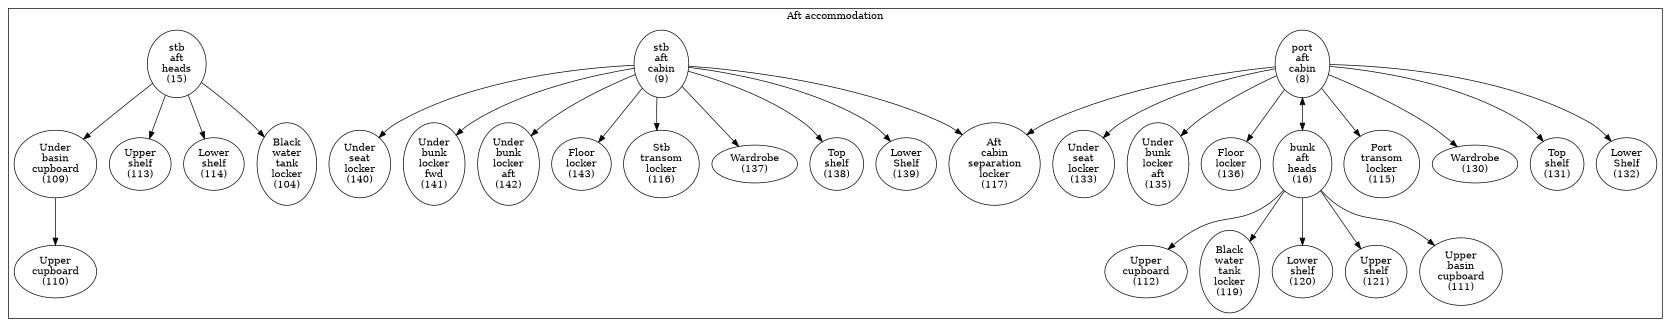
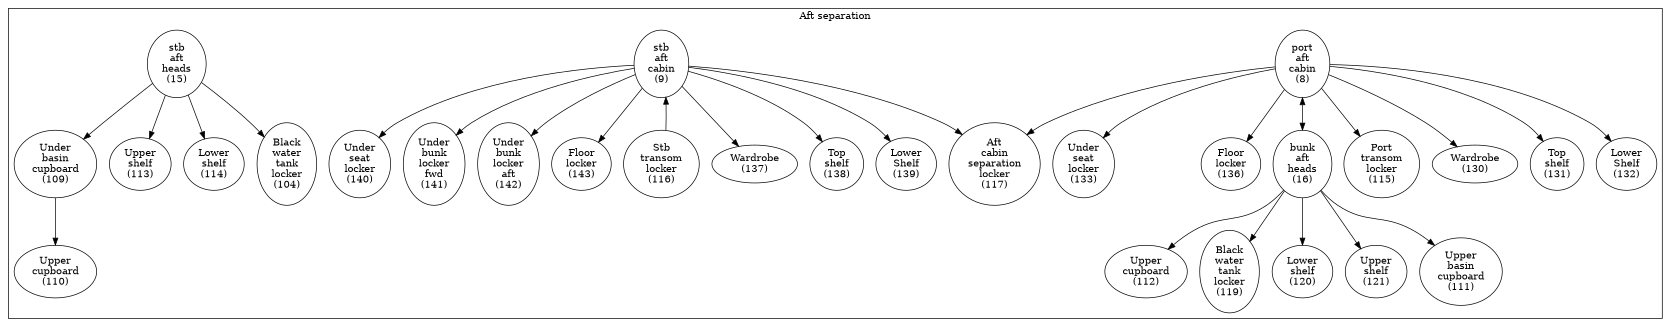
cluster "Aft accommodation": label "Aft accommodation" -> "Aft separation"
edge "stb aft cabin (9)" -> "Stb transom locker (116)": reversed
node "Under bunk locker aft (135)": removed
